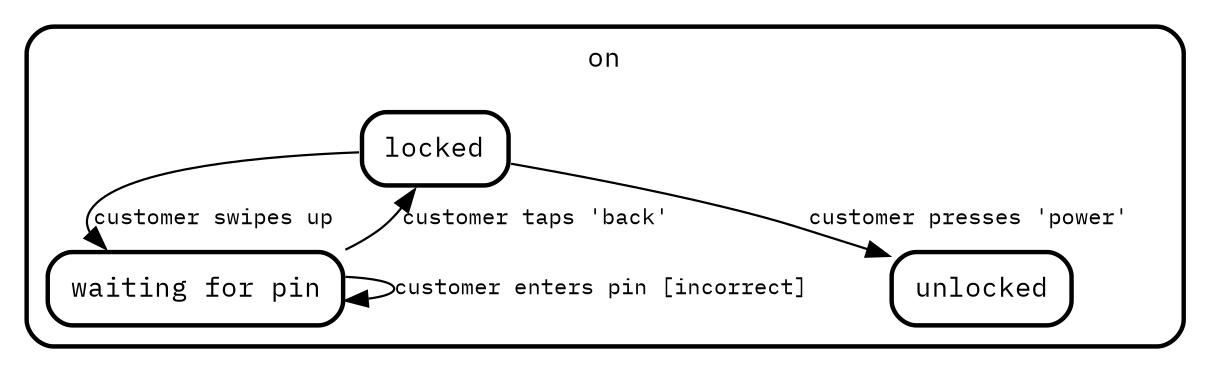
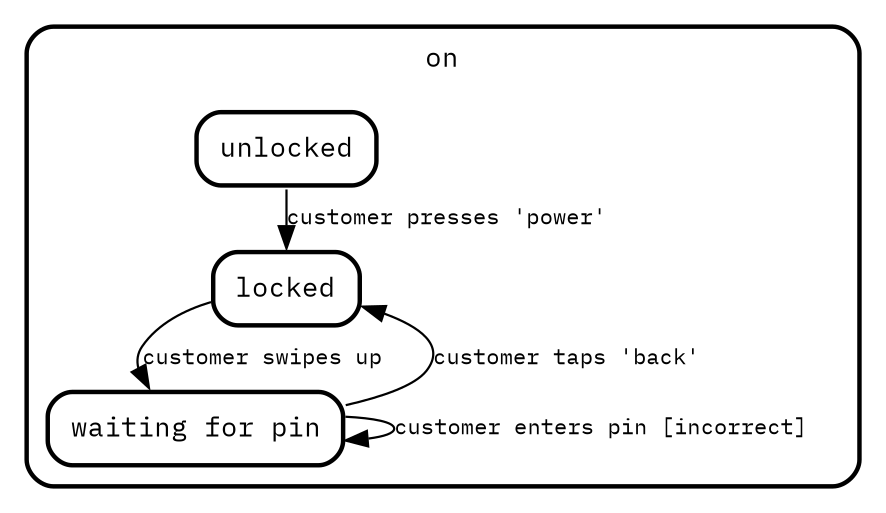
edge "locked" -> "unlocked": reversed
